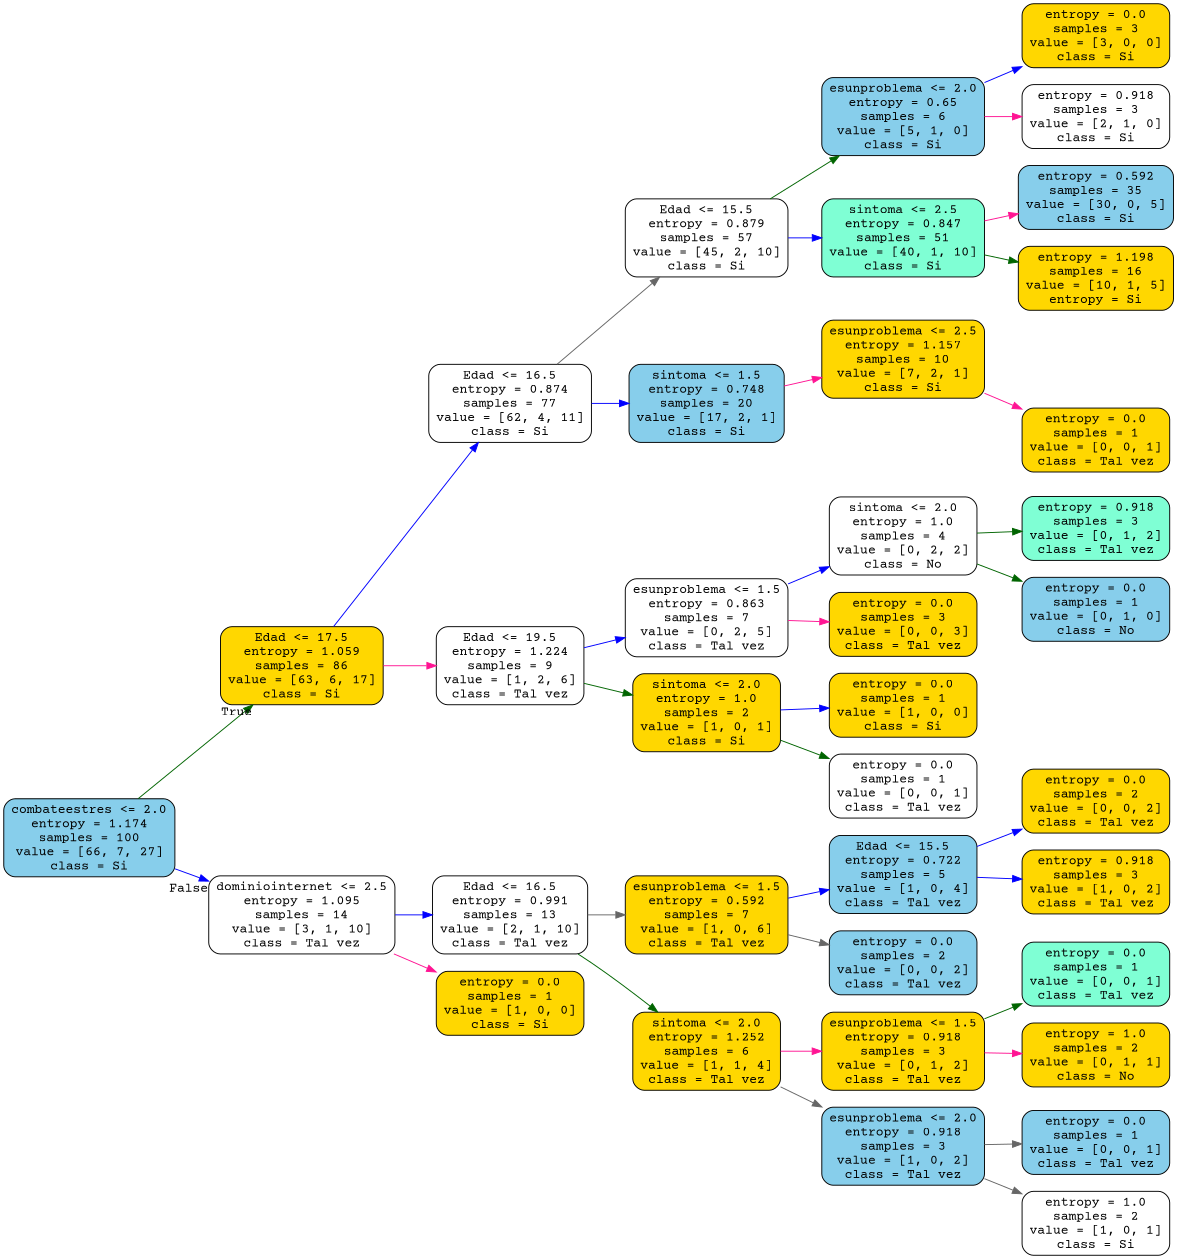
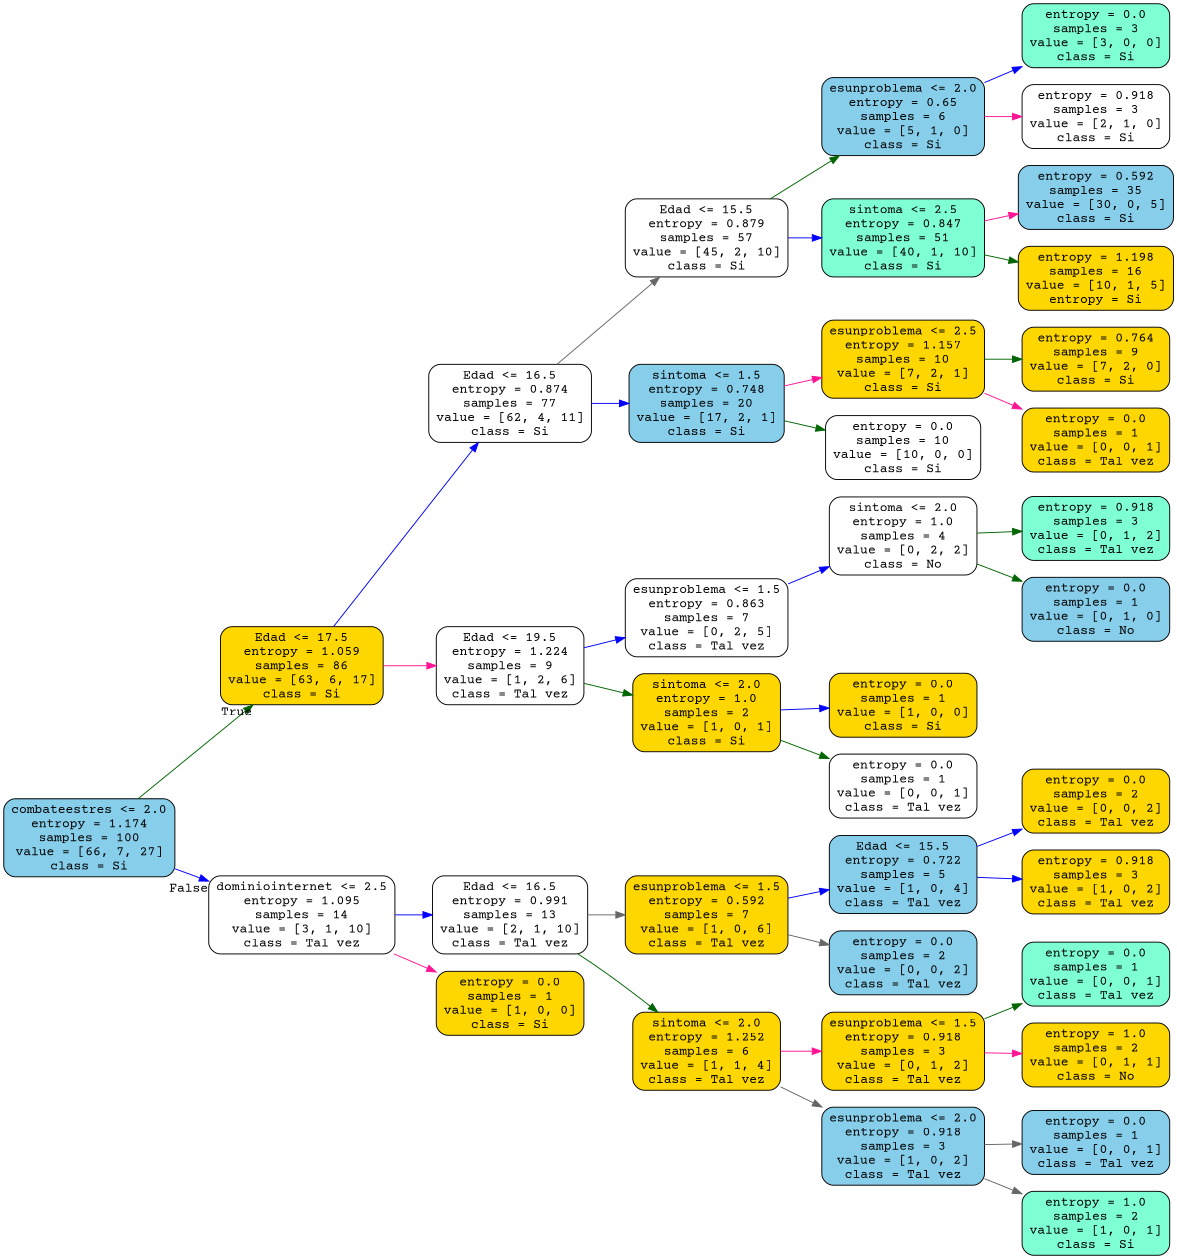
node "entropy = 0.0 samples = 3 value = [3, 0, 0] class = Si": fillcolor gold -> aquamarine
node "entropy = 0.764 samples = 9 value = [7, 2, 0] class = Si": added
node "entropy = 0.0 samples = 10 value = [10, 0, 0] class = Si": added
node "entropy = 0.0 samples = 3 value = [0, 0, 3] class = Tal vez": removed
node "entropy = 1.0 samples = 2 value = [1, 0, 1] class = Si": fillcolor white -> aquamarine
